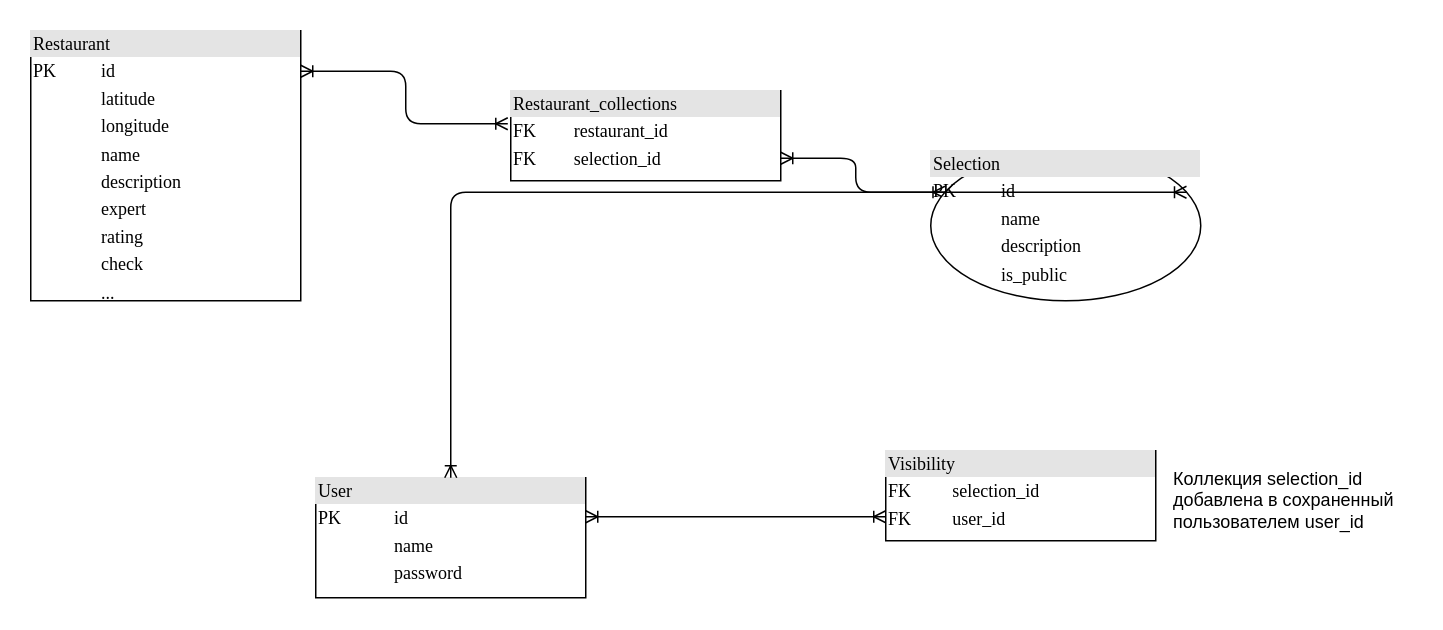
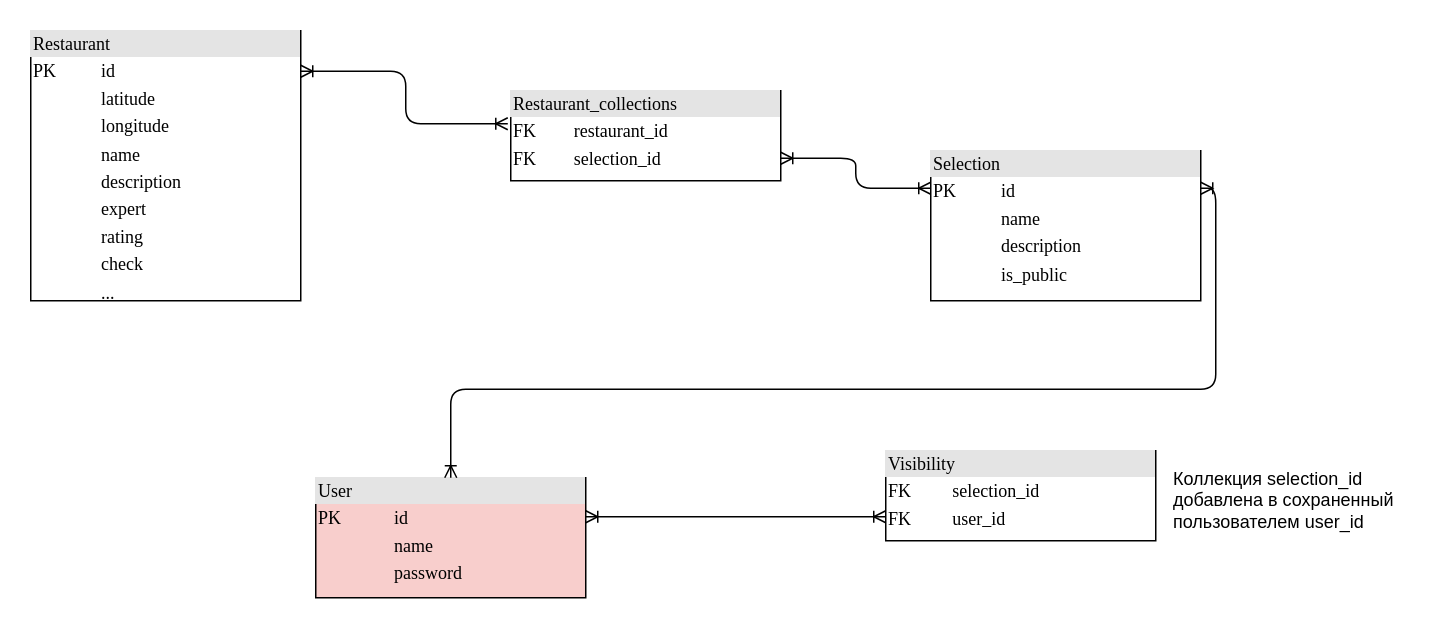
node "Selection PK id name description is_public": shape ellipse -> rectangle
node "User PK id name password": fillcolor #ffffff -> #f8cecc
